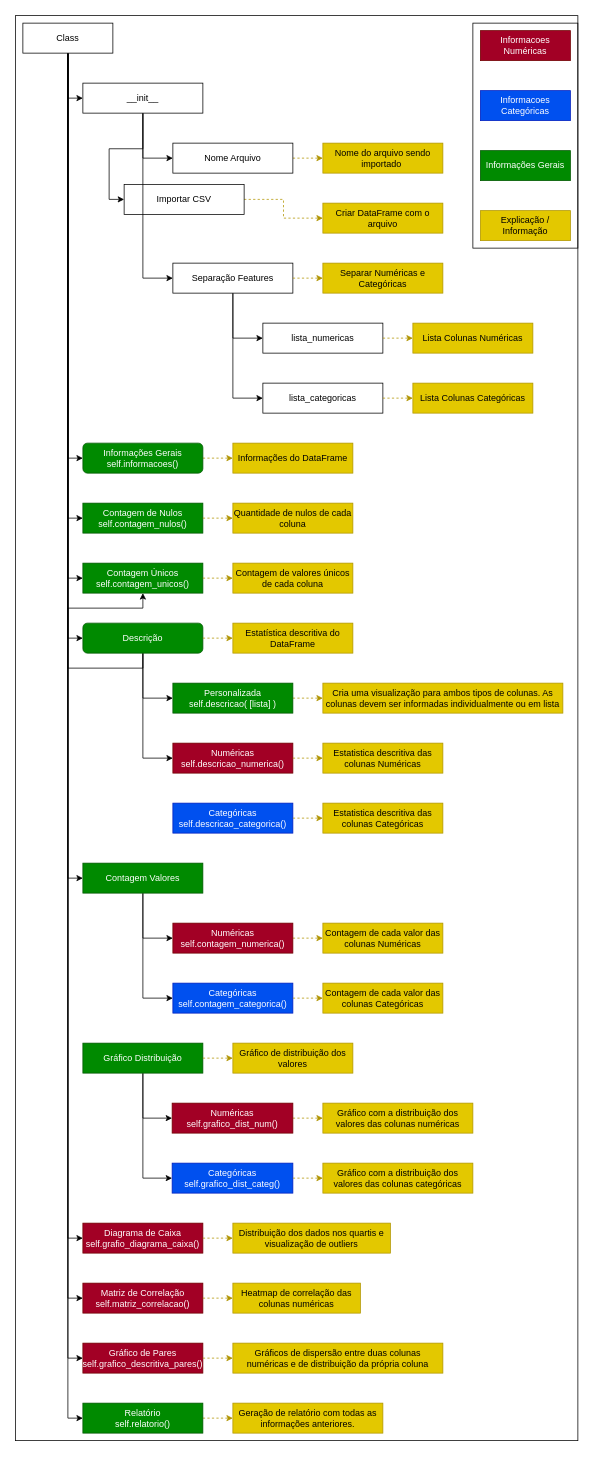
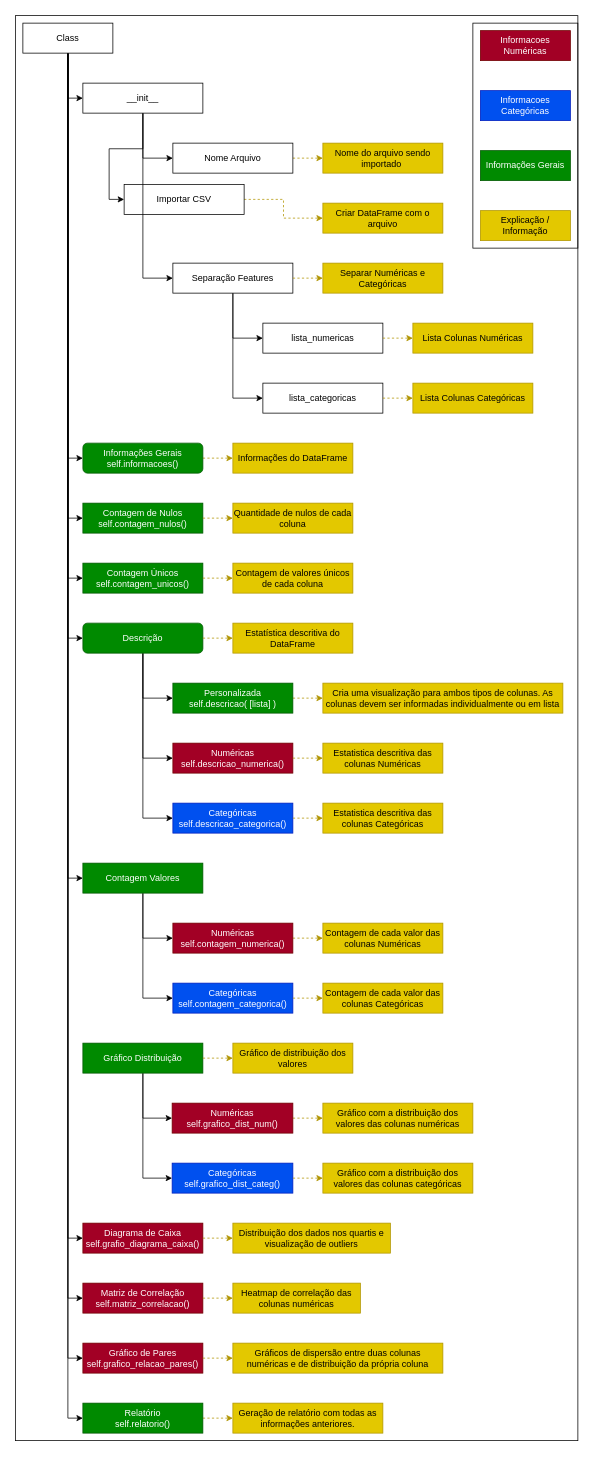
edge "Descrição" -> "Contagem Únicos self.contagem_unicos()": now "Descrição" -> "Categóricas self.descricao_categorica()"
node "Gráfico de Pares self.grafico_descritiva_pares()": label "Gráfico de Pares self.grafico_descritiva_pares()" -> "Gráfico de Pares self.grafico_relacao_pares()"
